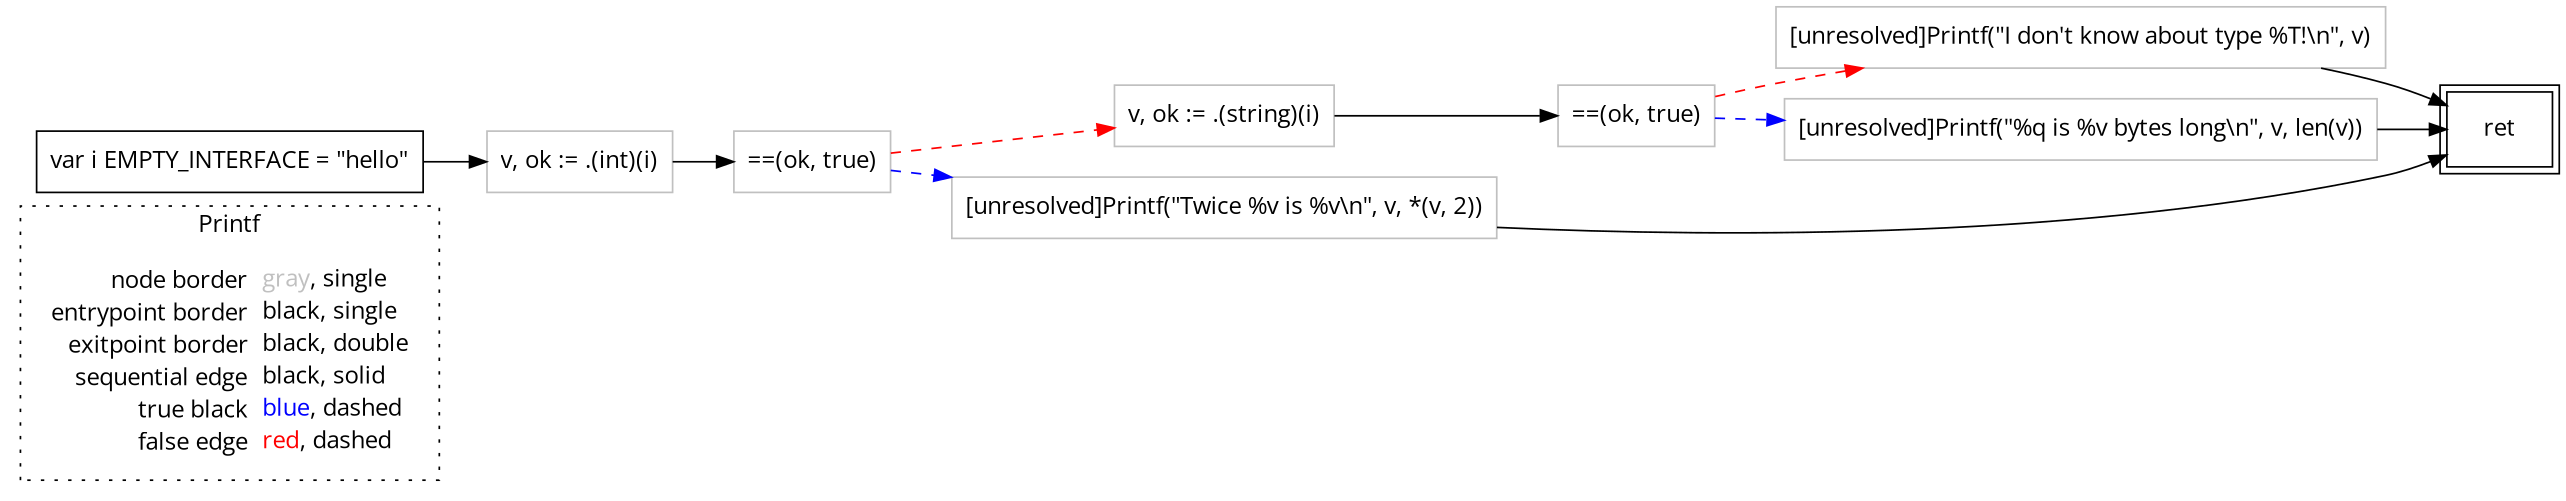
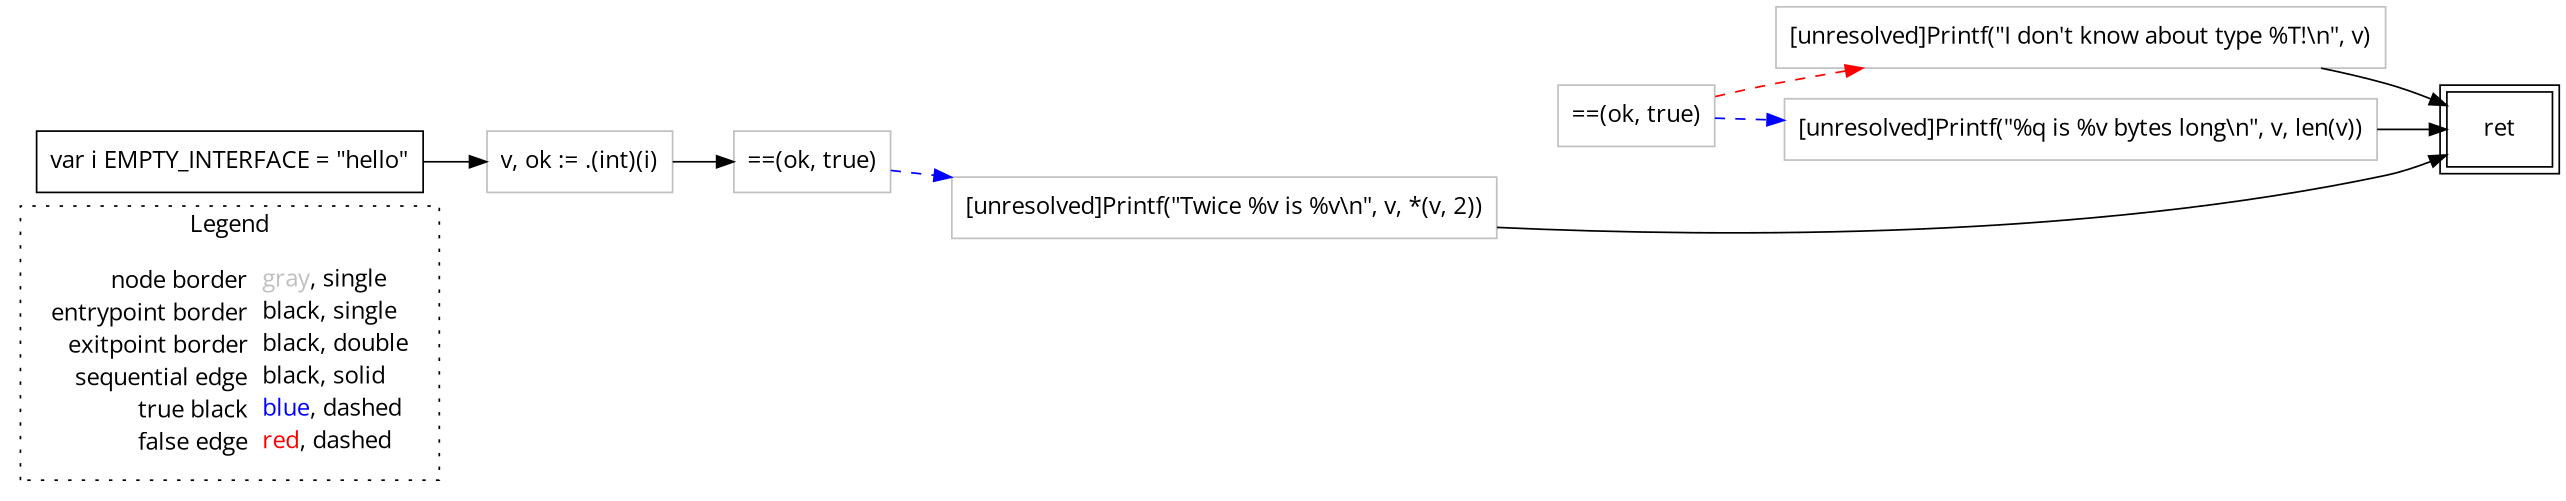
node "v, ok := .(string)(i)": removed
cluster "Printf": label "Printf" -> "Legend"
